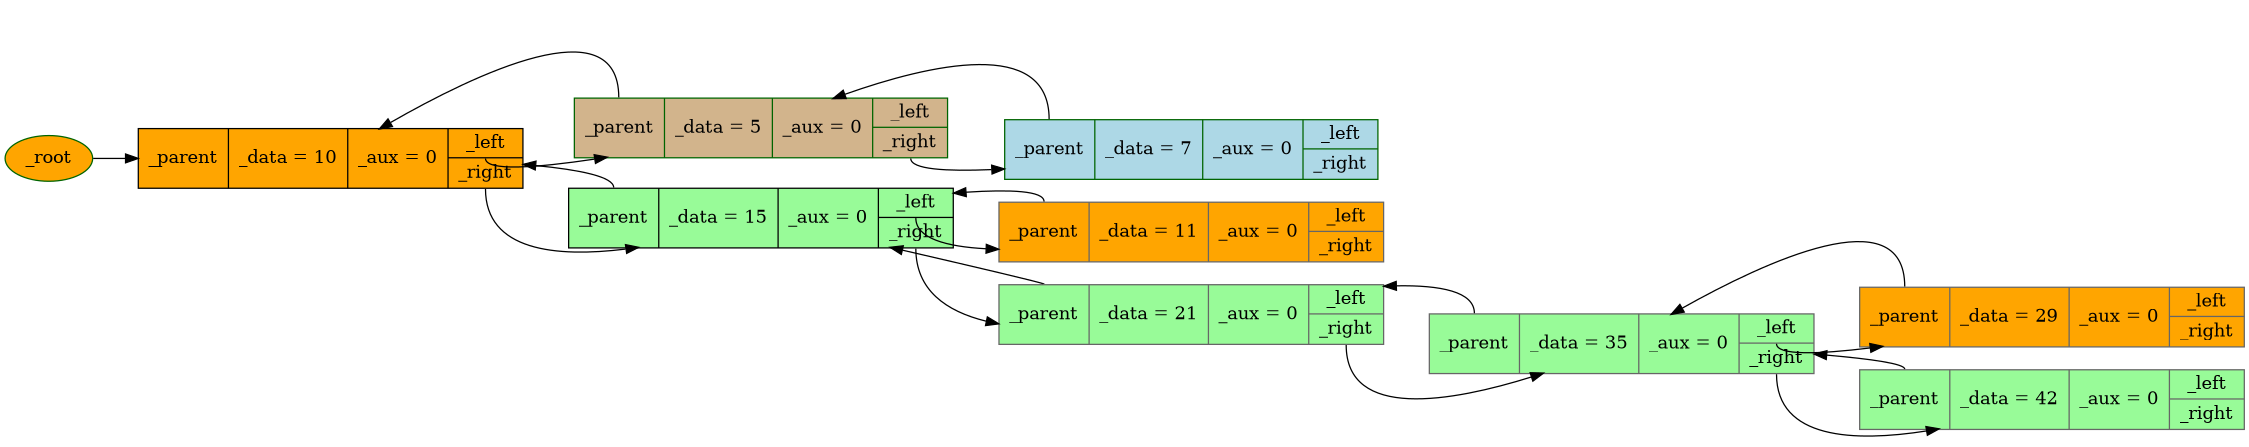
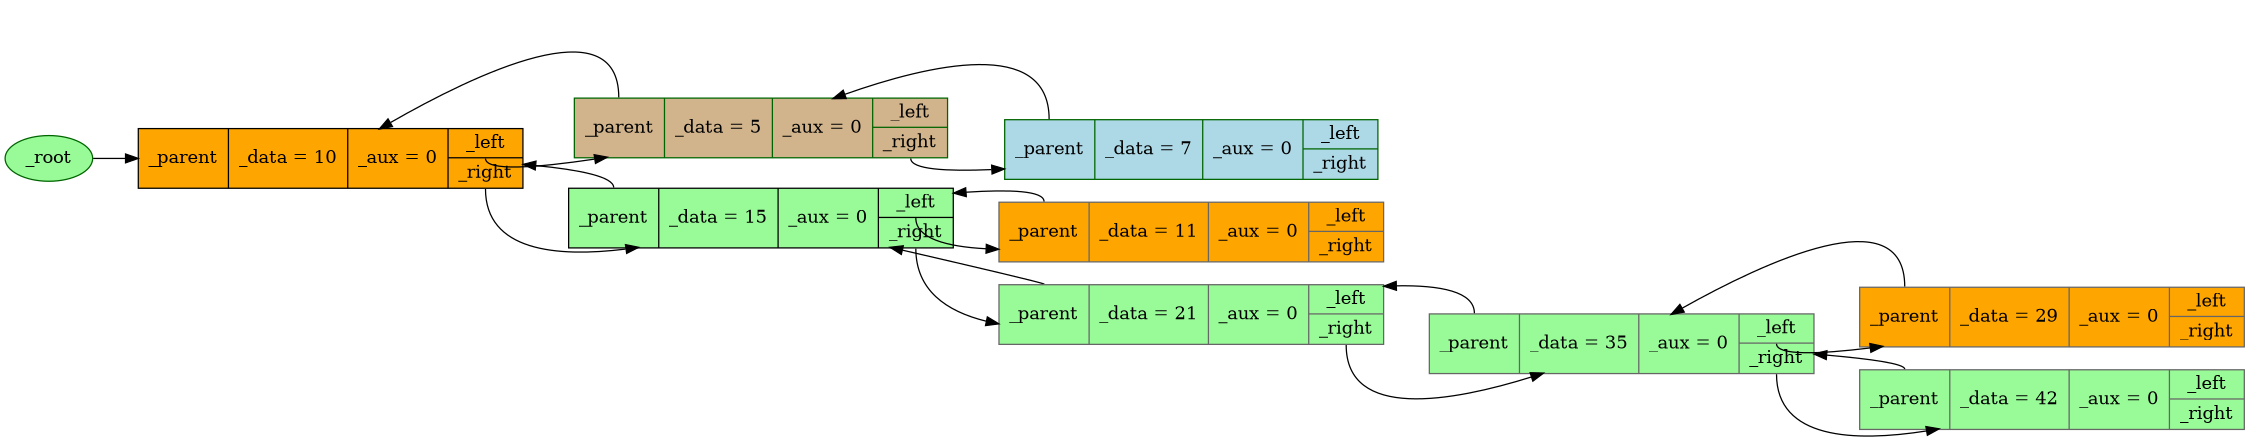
node "_root": fillcolor orange -> palegreen
